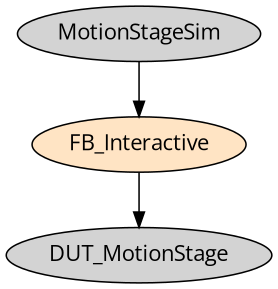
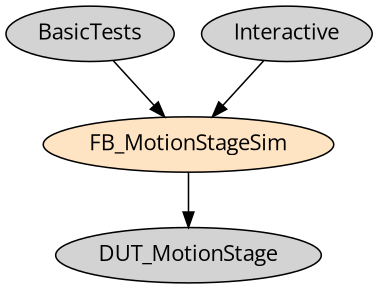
node "BasicTests": added
node "MotionStageSim": label "MotionStageSim" -> "Interactive"
node "FB_Interactive": label "FB_Interactive" -> "FB_MotionStageSim"
